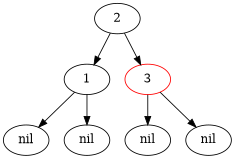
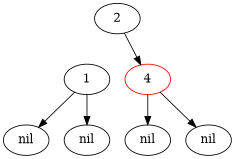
edge "2" -> "1": removed
node "3": label "3" -> "4"
